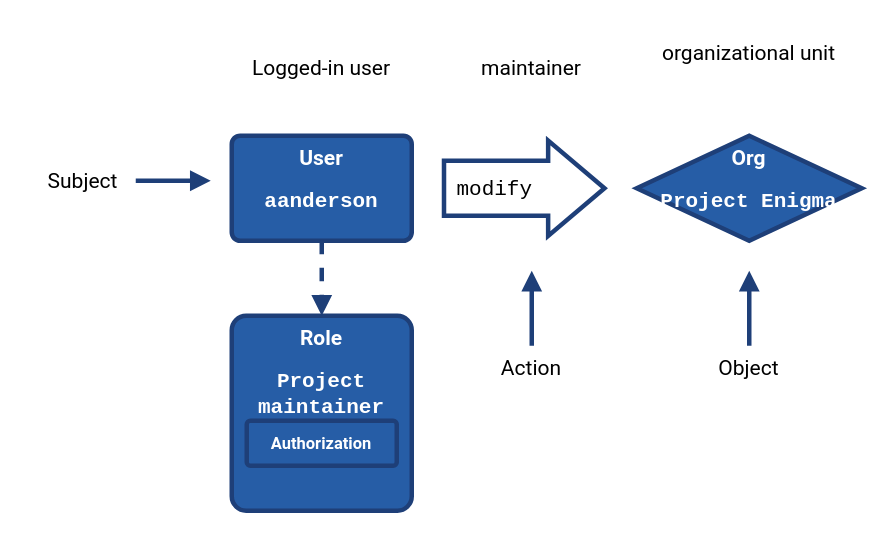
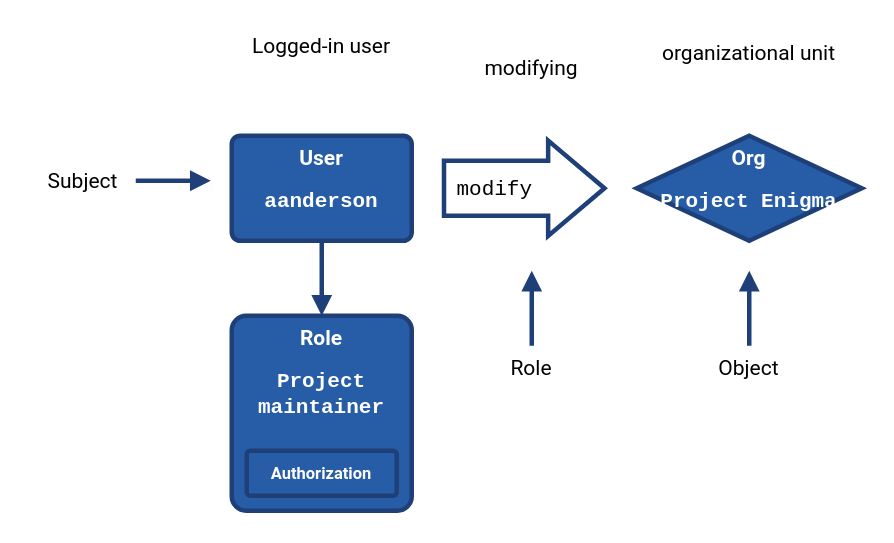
node "Logged-in user": moved (322, 68) -> (322, 46)
node "maintainer": label "maintainer" -> "modifying"
edge "User aanderson" -> "Role Project maintainer": style dashed -> solid
node "Action": label "Action" -> "Role"
node "Authorization": moved (322, 443) -> (322, 473)
